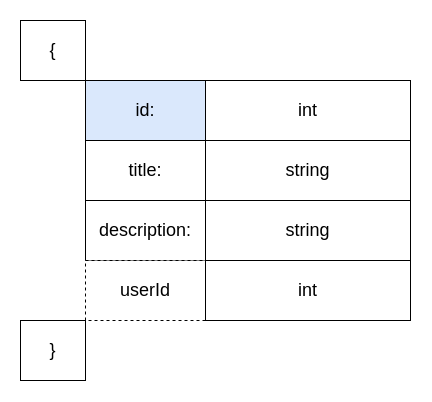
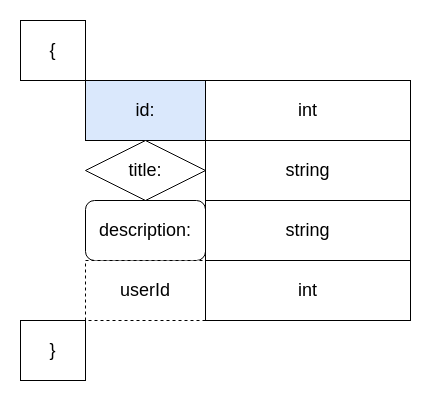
node "title:": shape rectangle -> diamond
node "description:": shape rectangle -> rounded rectangle
